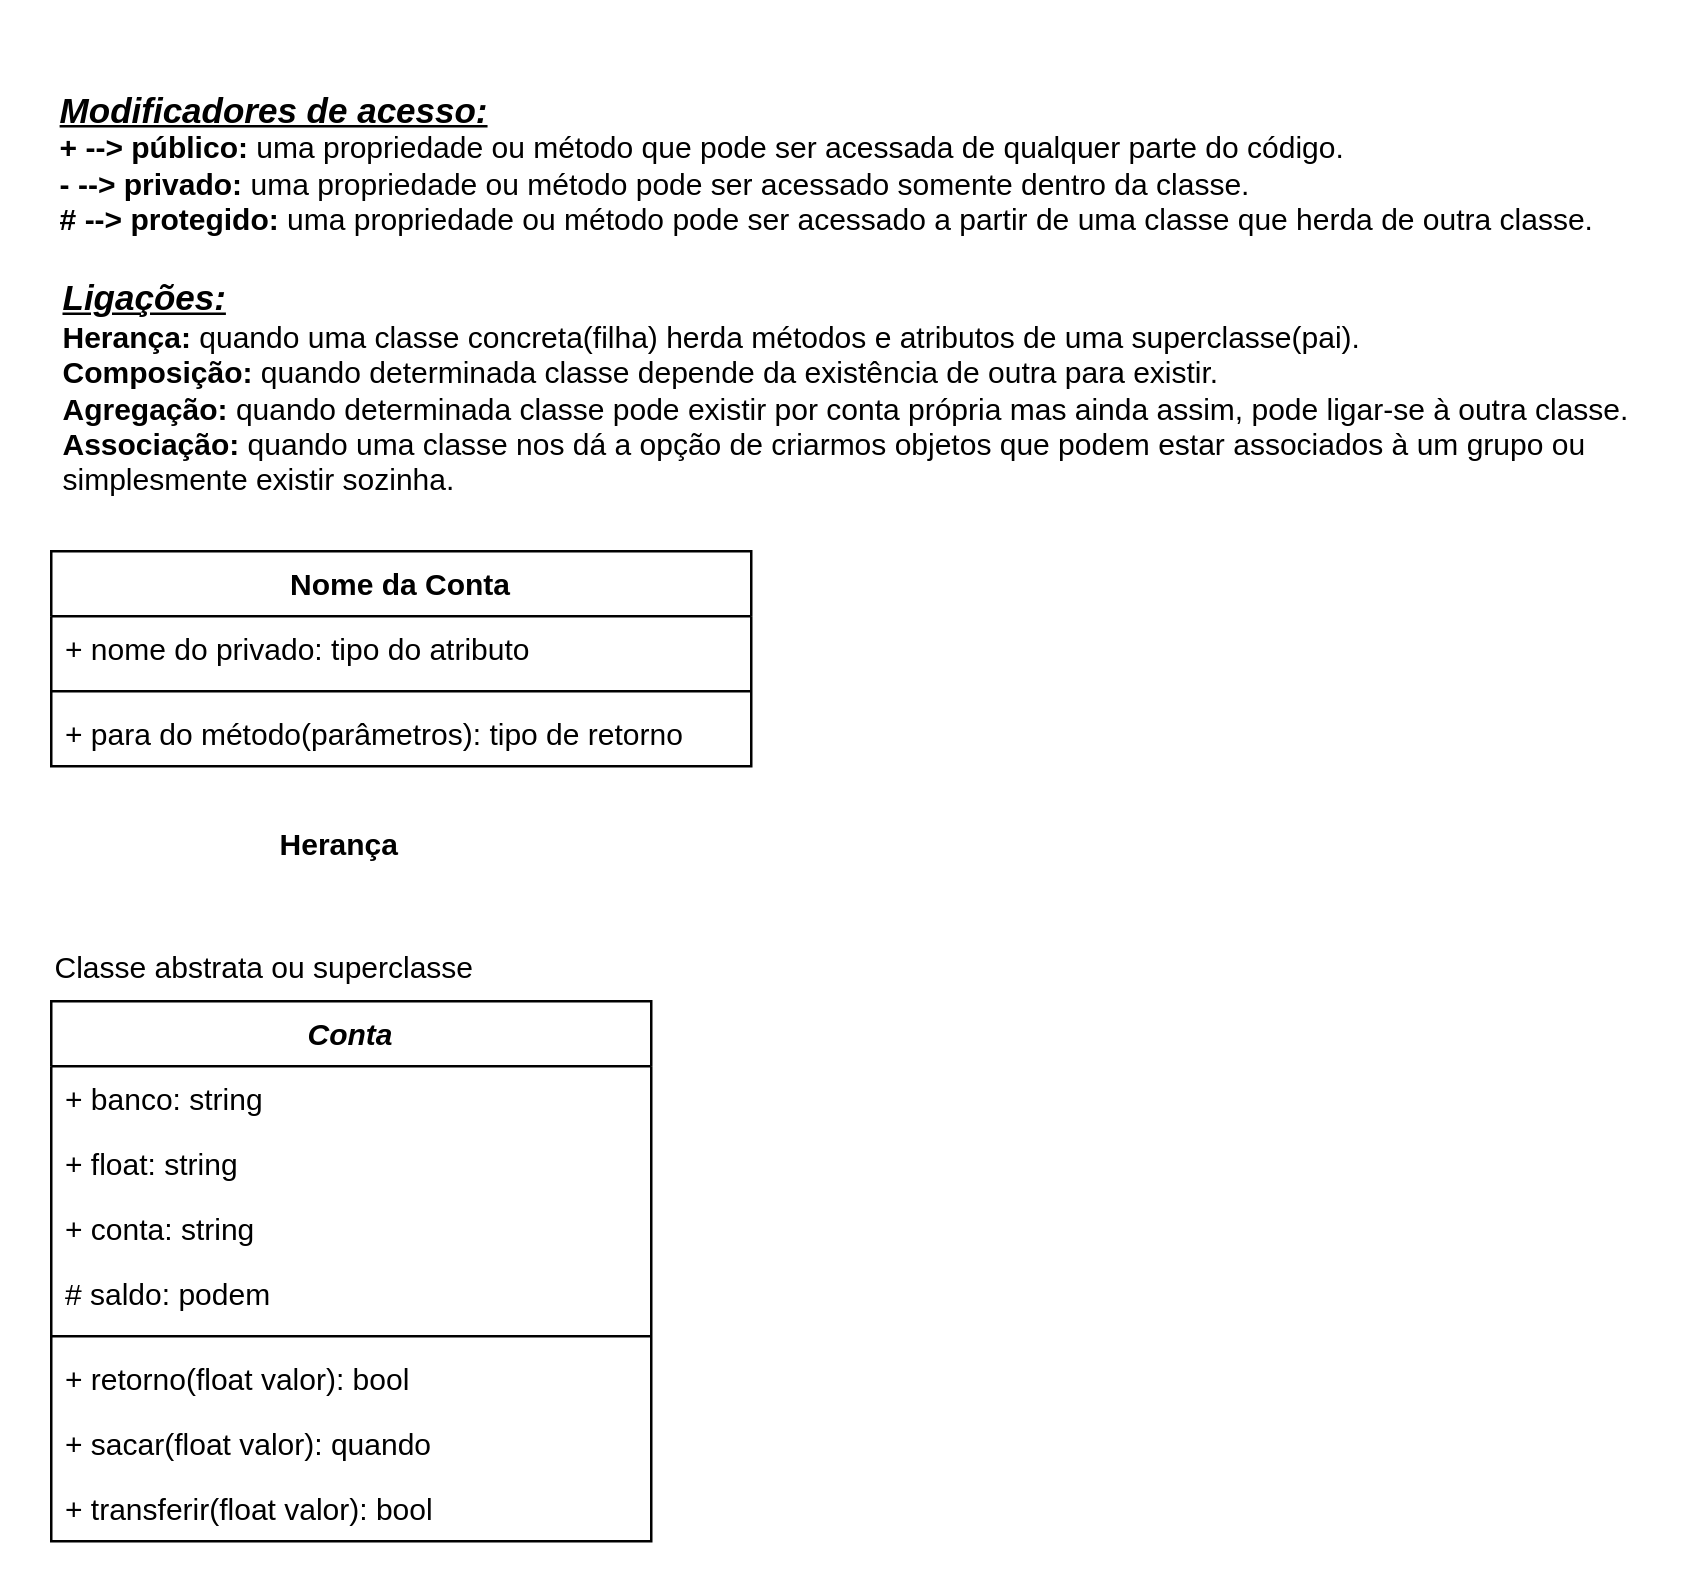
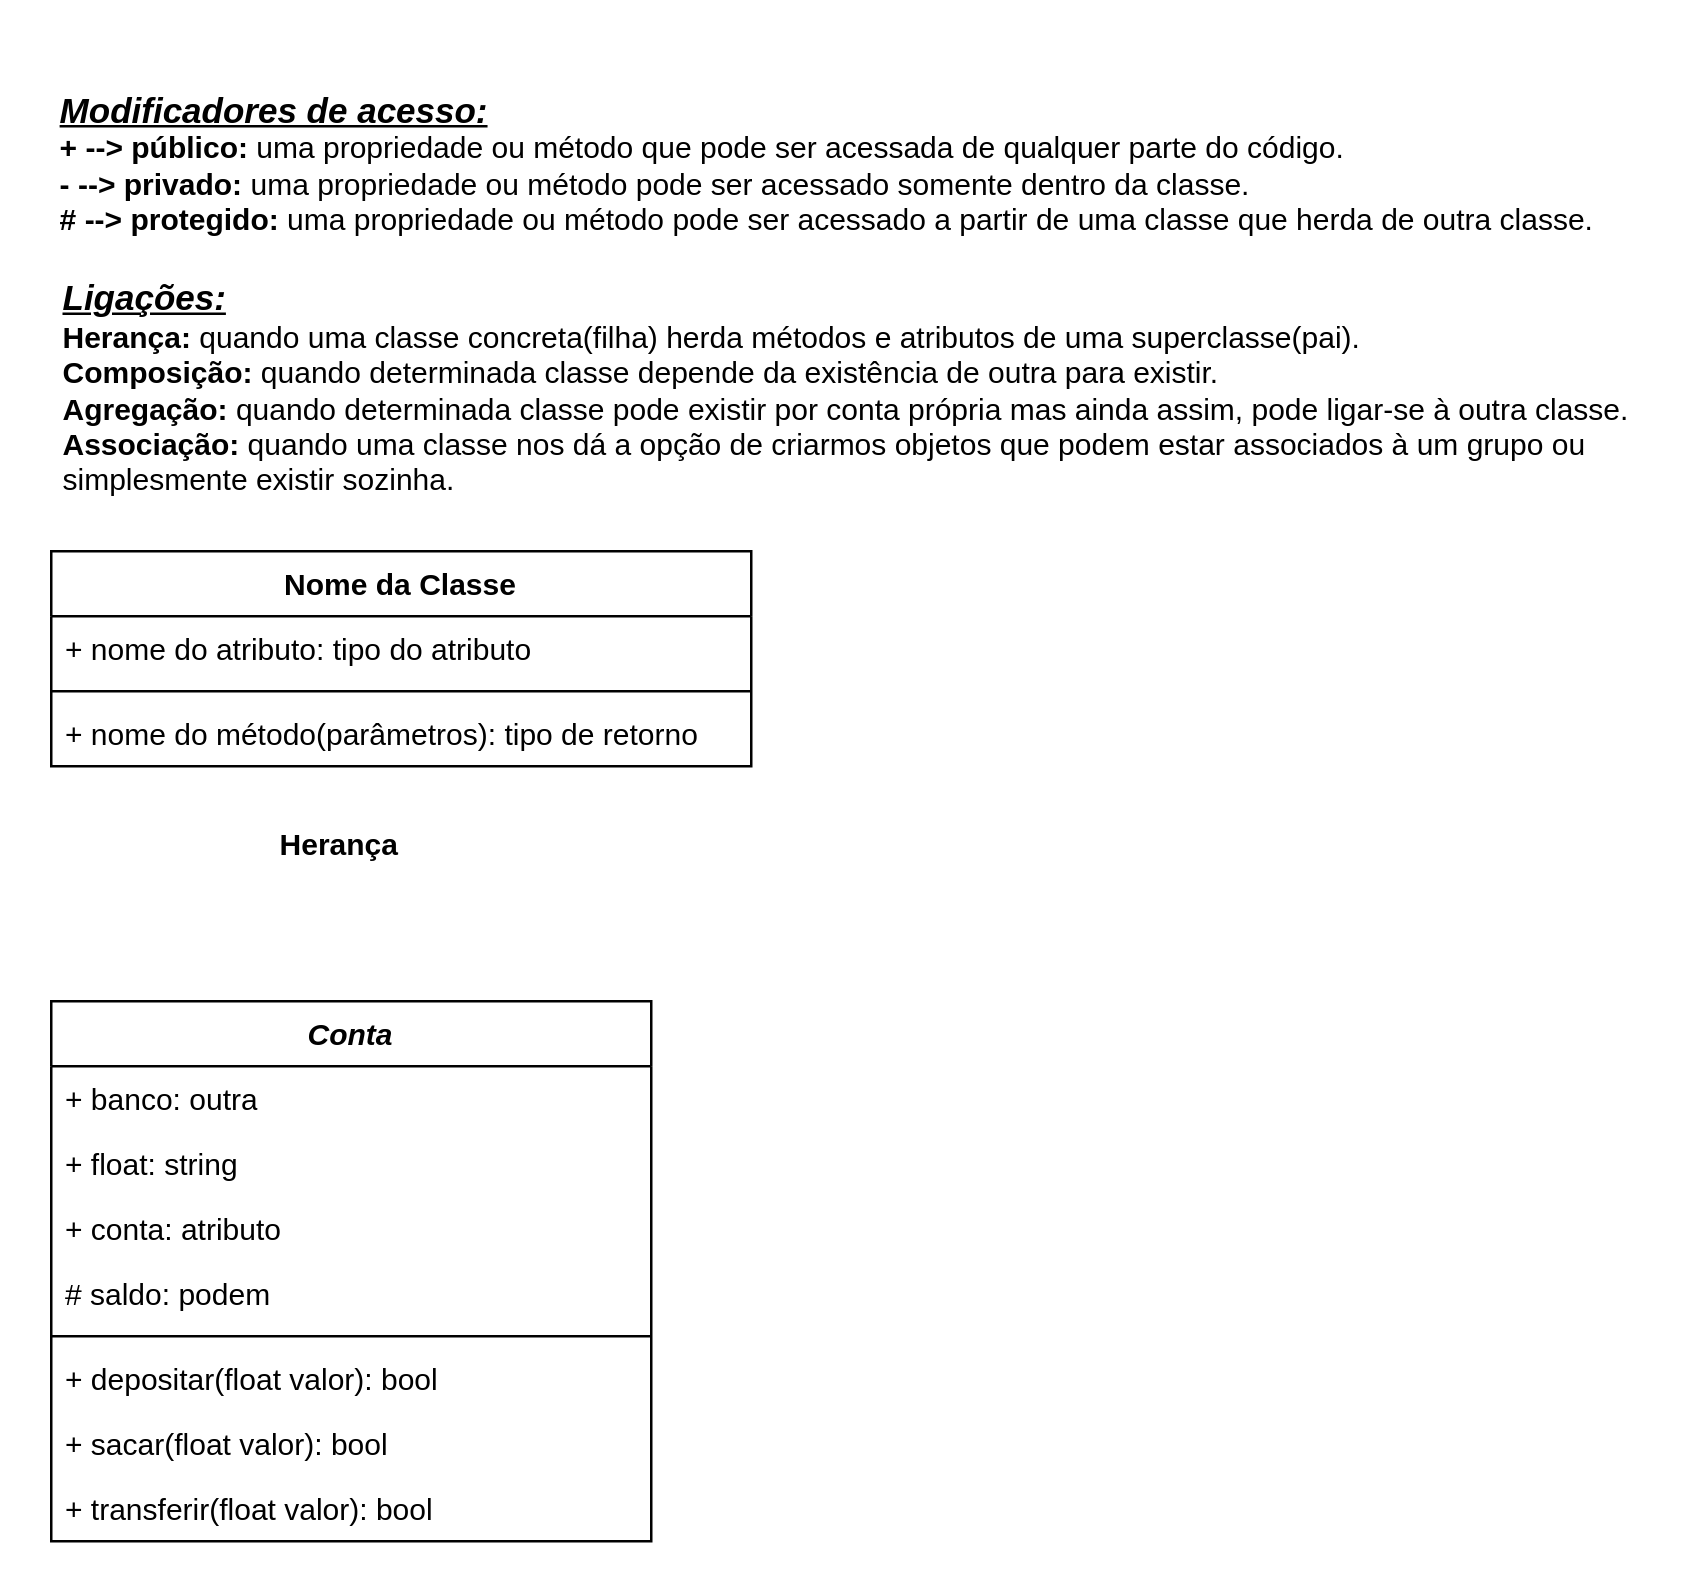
node "Nome da Conta": label "Nome da Conta" -> "Nome da Classe"
node "+ nome do privado: tipo do atributo": label "+ nome do privado: tipo do atributo" -> "+ nome do atributo: tipo do atributo"
node "+ para do método(parâmetros): tipo de retorno": label "+ para do método(parâmetros): tipo de retorno" -> "+ nome do método(parâmetros): tipo de retorno"
node "Classe abstrata ou superclasse": removed
node "+ banco: string": label "+ banco: string" -> "+ banco: outra"
node "+ conta: string": label "+ conta: string" -> "+ conta: atributo"
node "+ retorno(float valor): bool": label "+ retorno(float valor): bool" -> "+ depositar(float valor): bool"
node "+ sacar(float valor): quando": label "+ sacar(float valor): quando" -> "+ sacar(float valor): bool"
